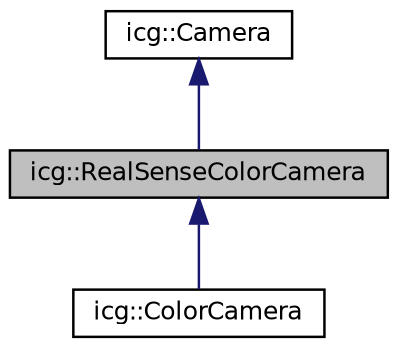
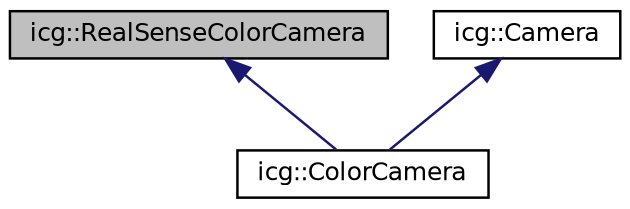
edge "icg::RealSenseColorCamera" -> "icg::Camera": now "icg::ColorCamera" -> "icg::Camera"
